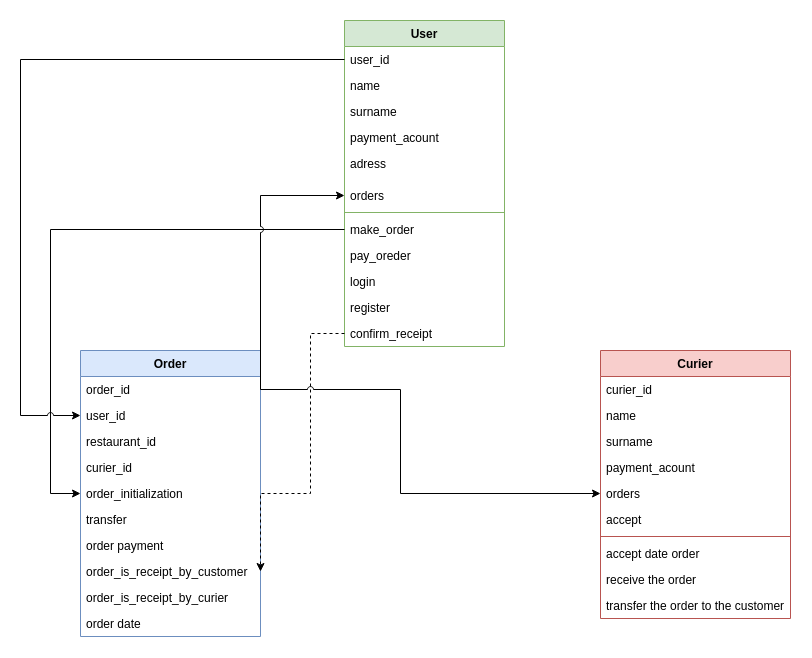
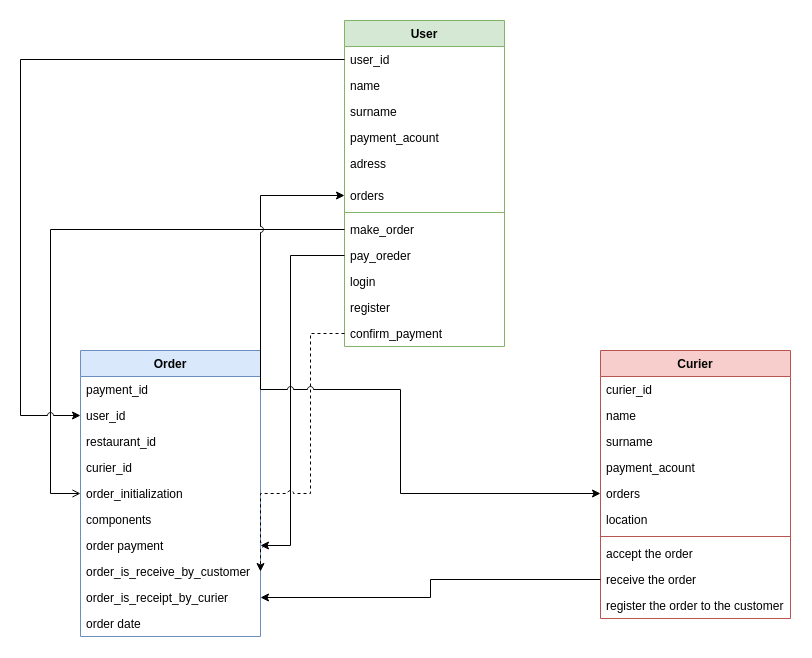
node "confirm_receipt": label "confirm_receipt" -> "confirm_payment"
edge "pay_oreder" -> "order payment": added
node "order_id": label "order_id" -> "payment_id"
edge "make_order" -> "order_initialization": arrowhead classic -> open
node "transfer": label "transfer" -> "components"
node "accept": label "accept" -> "location"
node "accept date order": label "accept date order" -> "accept the order"
node "order_is_receipt_by_customer": label "order_is_receipt_by_customer" -> "order_is_receive_by_customer"
edge "receive the order" -> "order_is_receipt_by_curier": added
node "transfer the order to the customer": label "transfer the order to the customer" -> "register the order to the customer"
